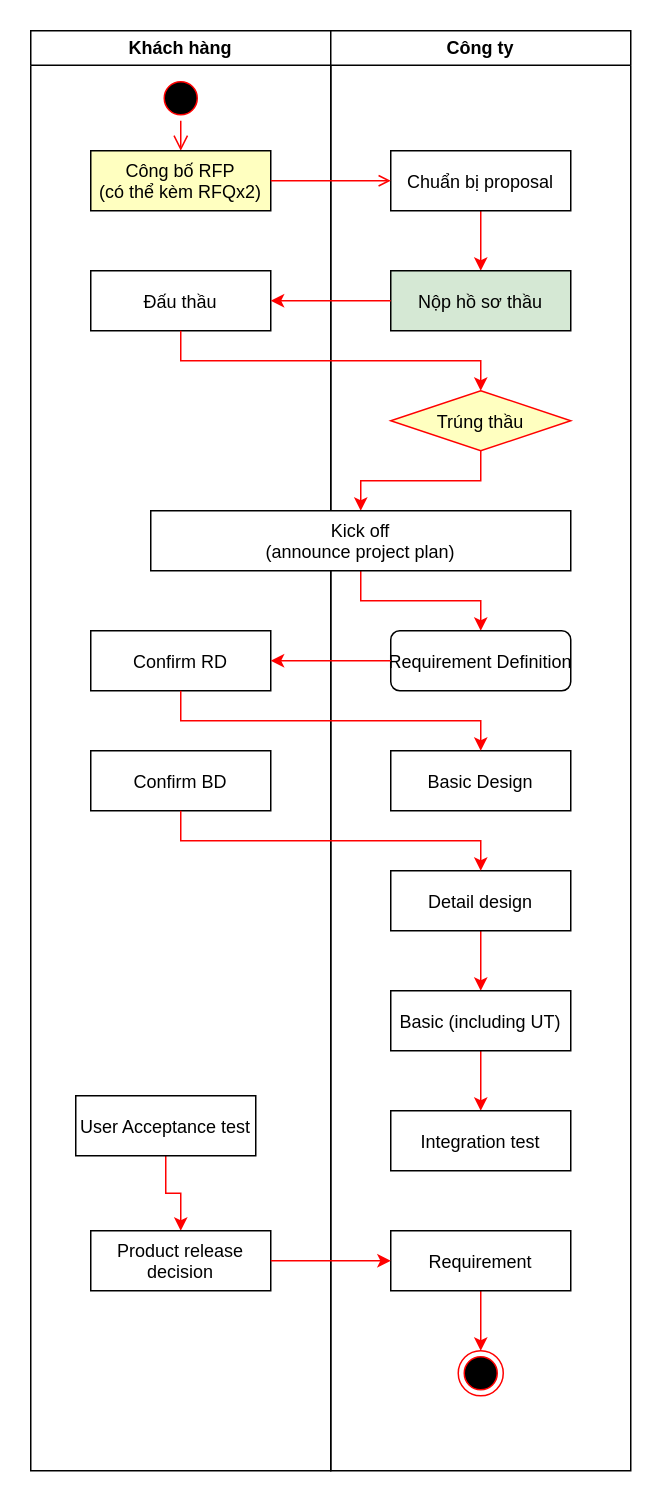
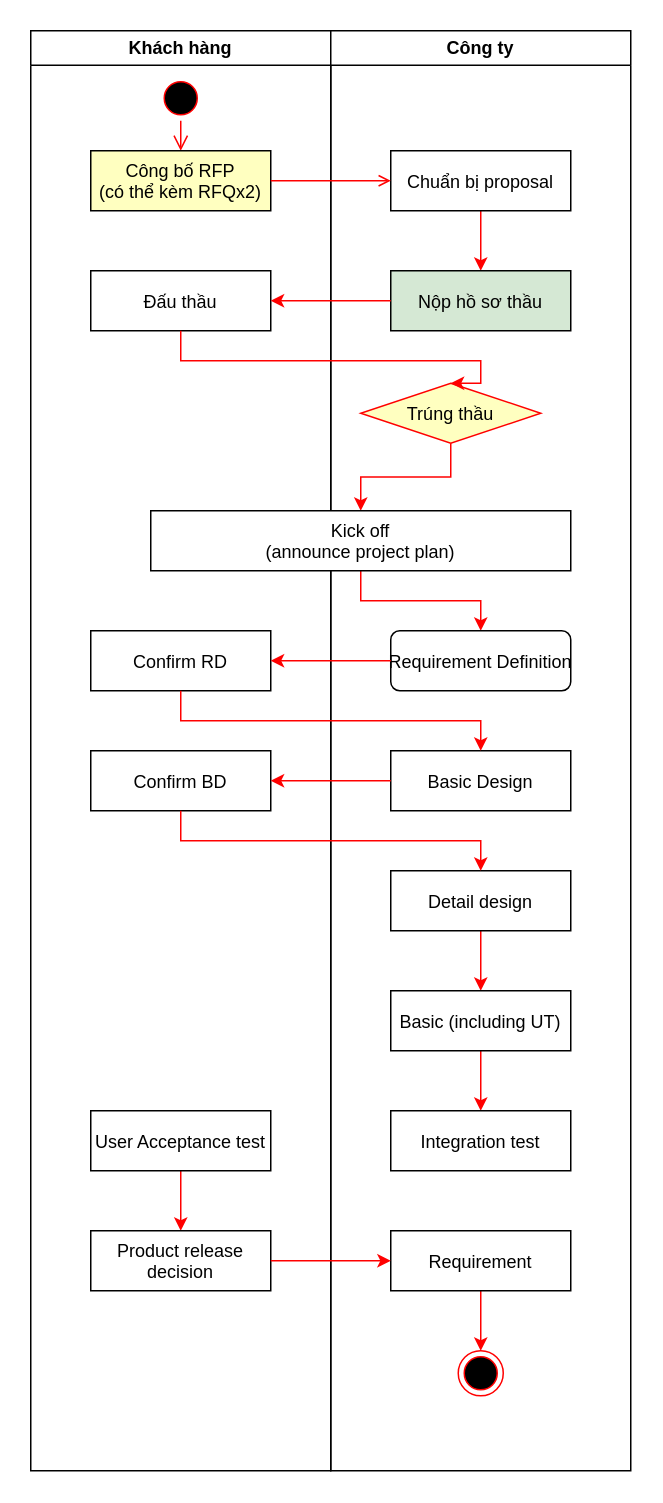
node "Trúng thầu": moved (481, 421) -> (451, 413)
edge "Basic Design" -> "Confirm BD": added
node "User Acceptance test": moved (166, 1126) -> (181, 1141)
